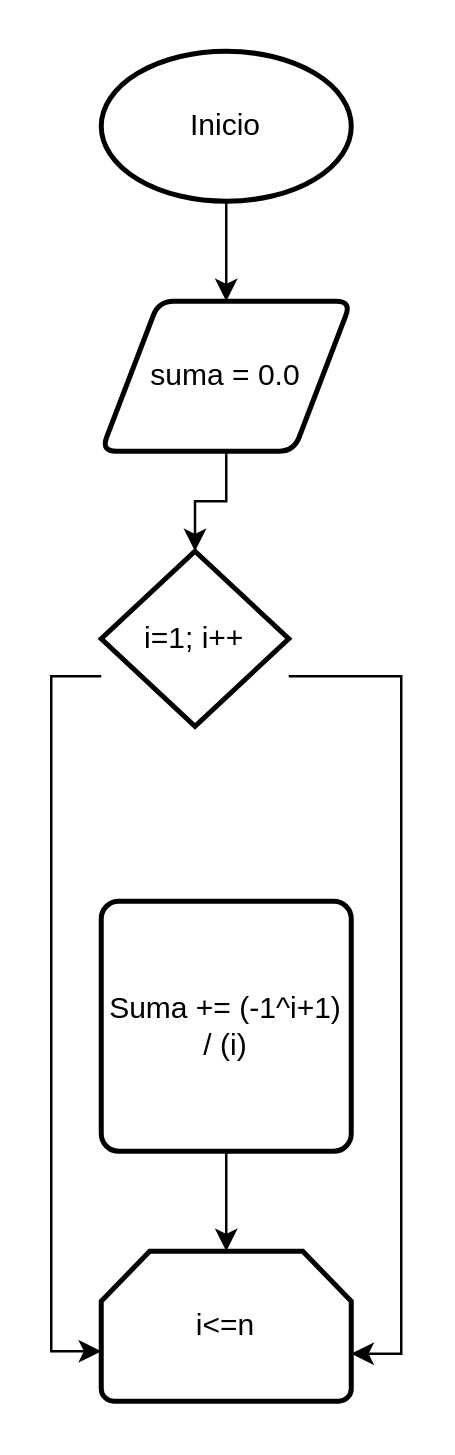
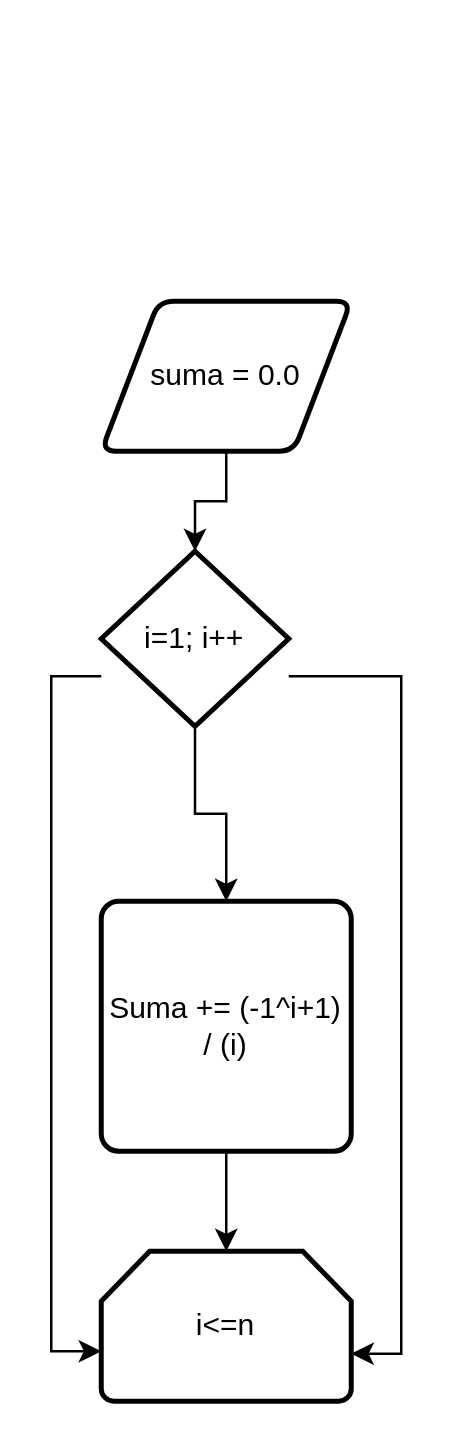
node "Inicio": removed
edge "Inicio" -> "suma = 0.0": removed
edge "i=1; i++" -> "Suma += (-1^i+1) / (i)": added
